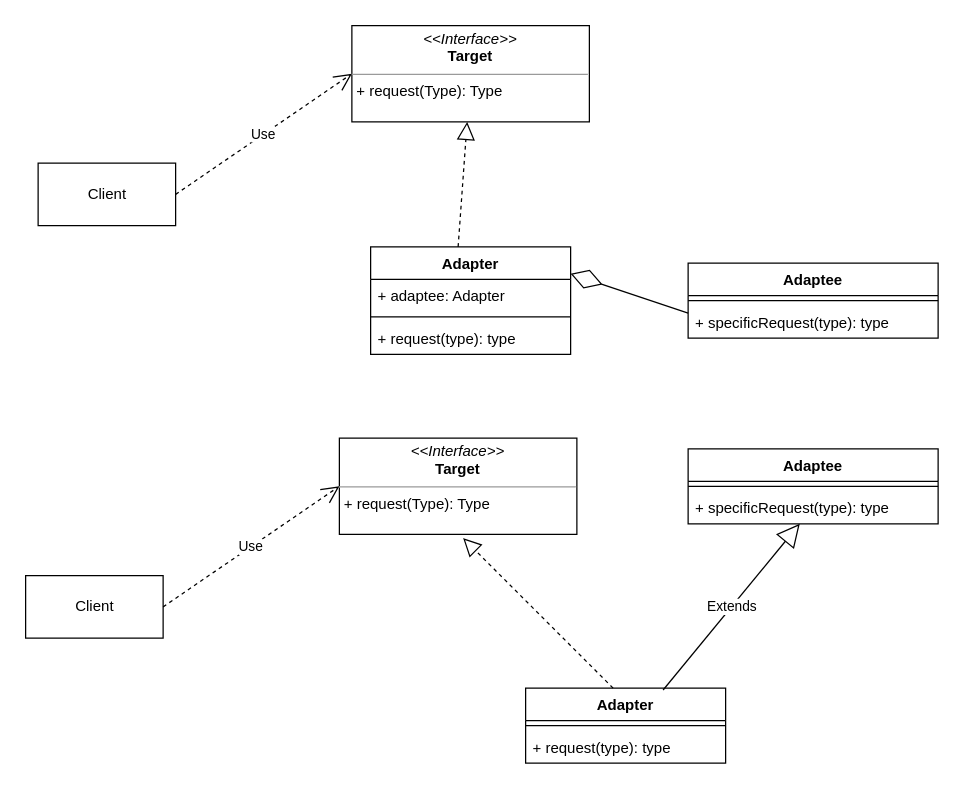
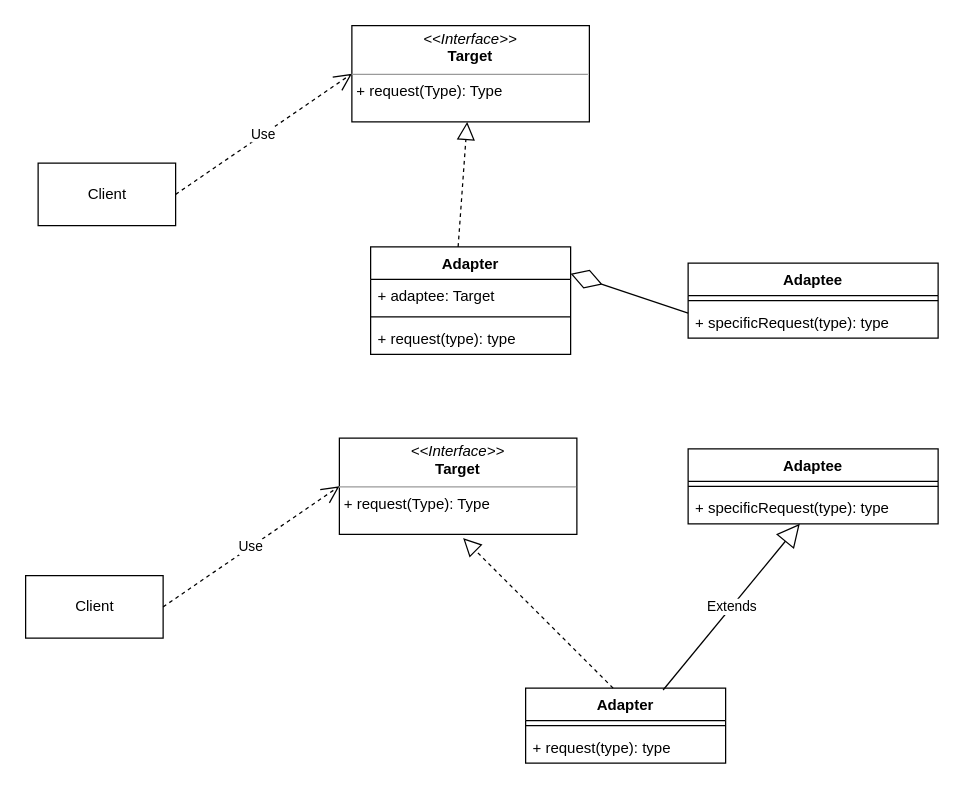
node "+ adaptee: Adapter": label "+ adaptee: Adapter" -> "+ adaptee: Target"
